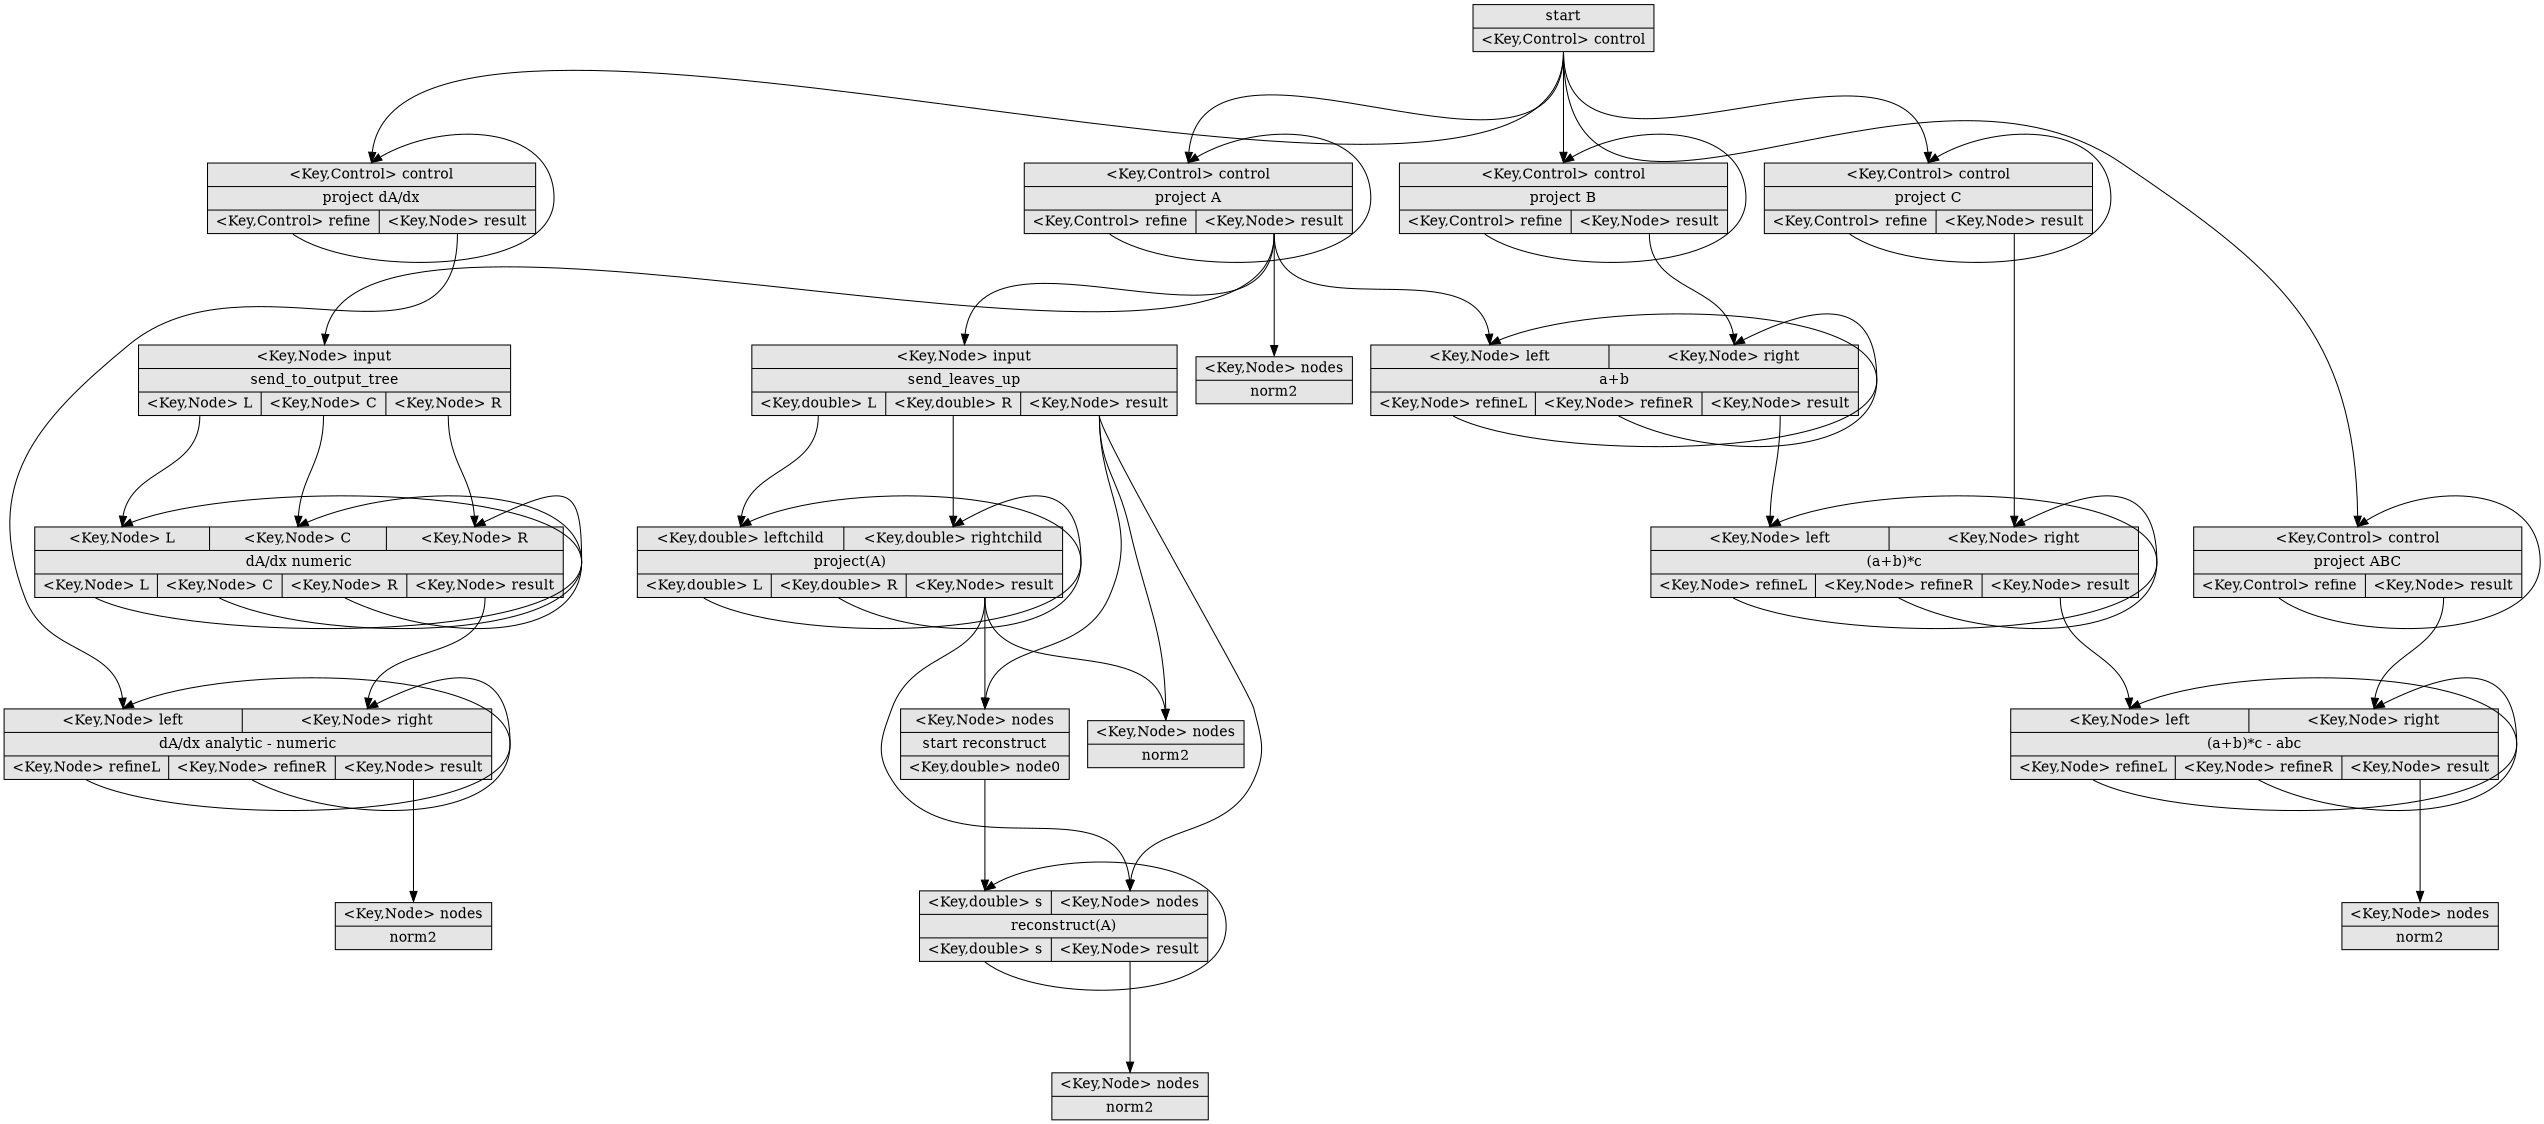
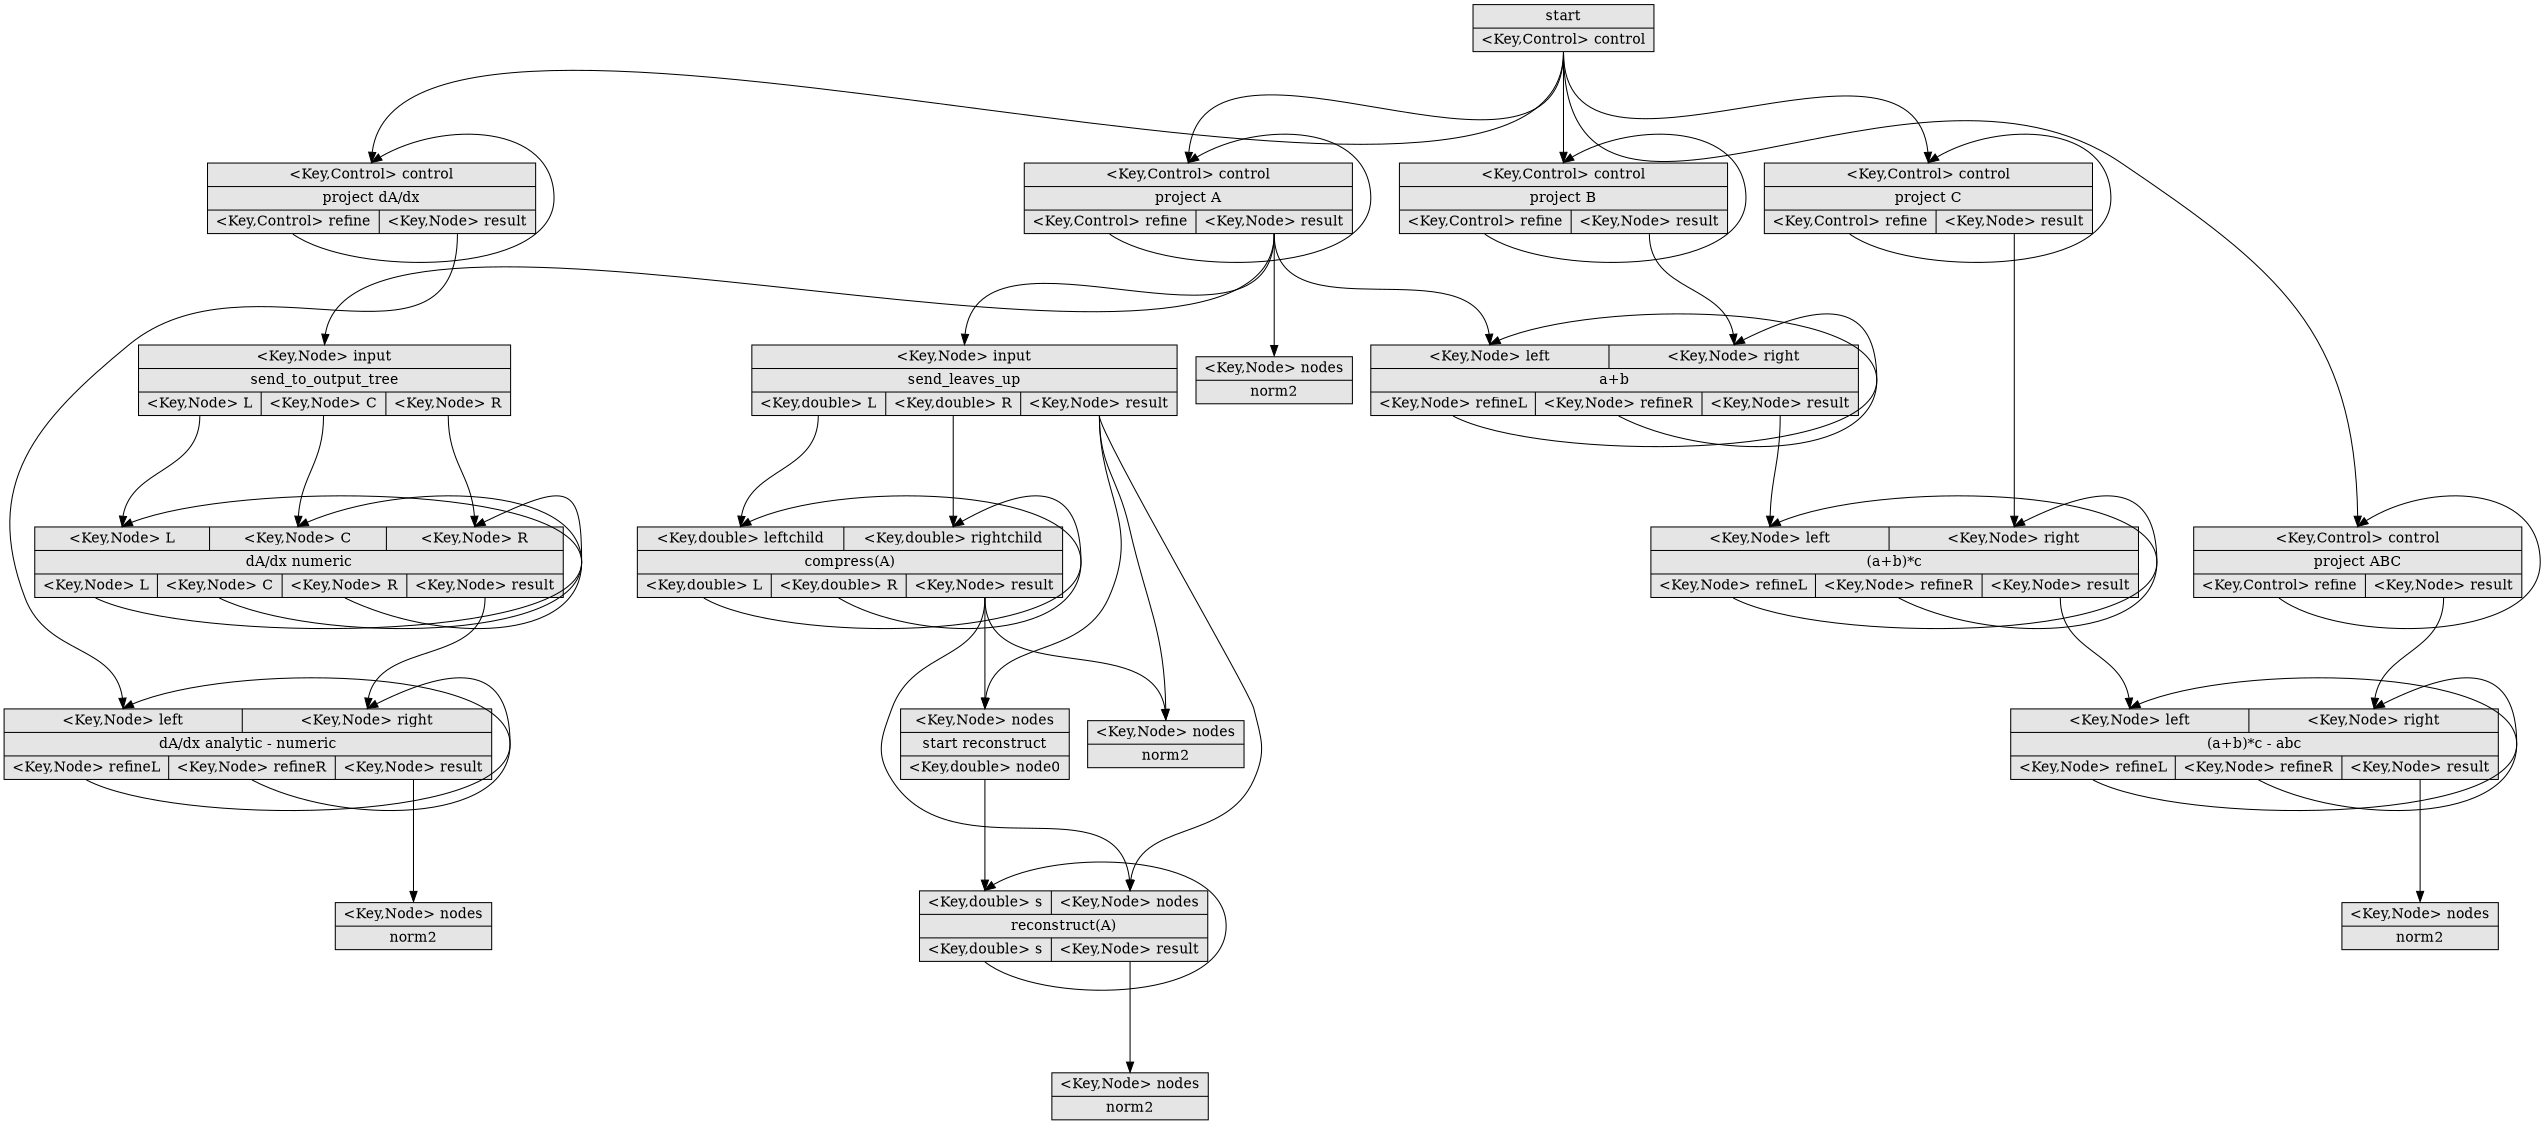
node "<Key,double> leftchild": text "project(A)" -> "compress(A)"
